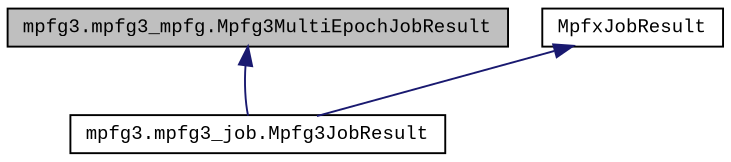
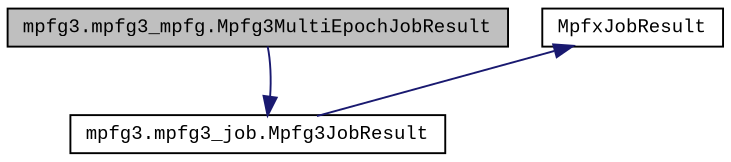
edge "mpfg3.mpfg3_job.Mpfg3JobResult" -> "mpfg3.mpfg3_mpfg.Mpfg3MultiEpochJobResult": reversed
